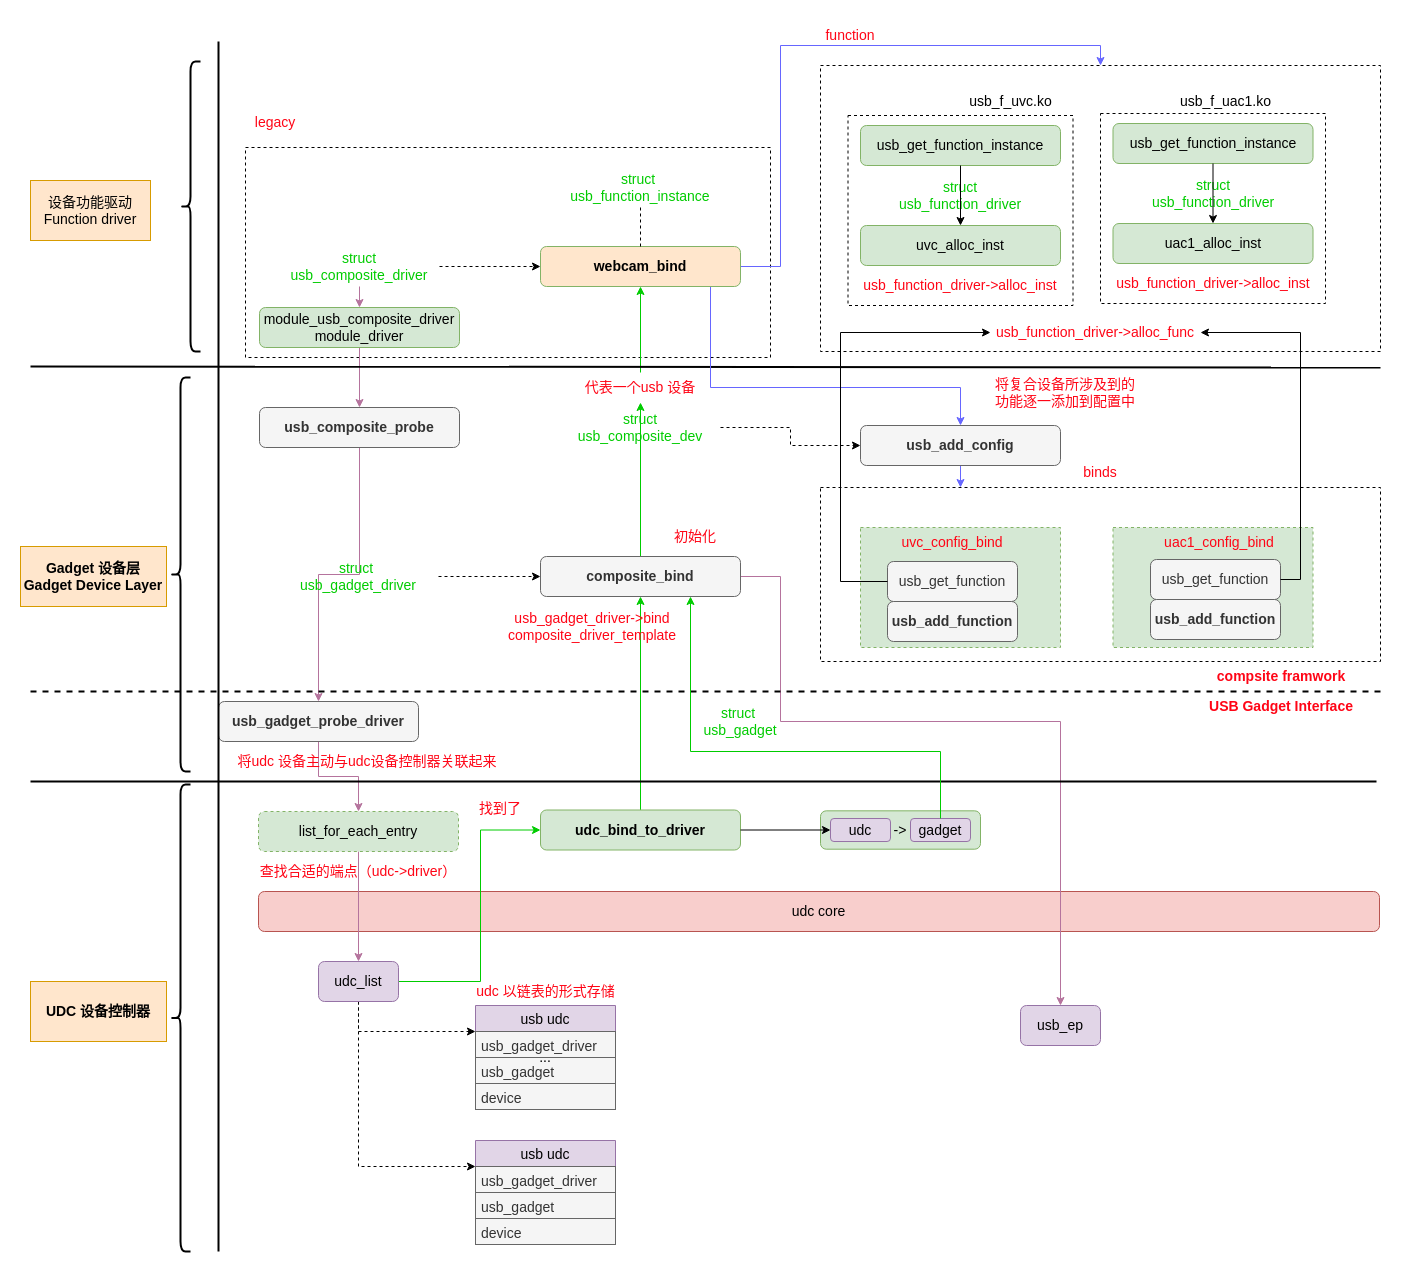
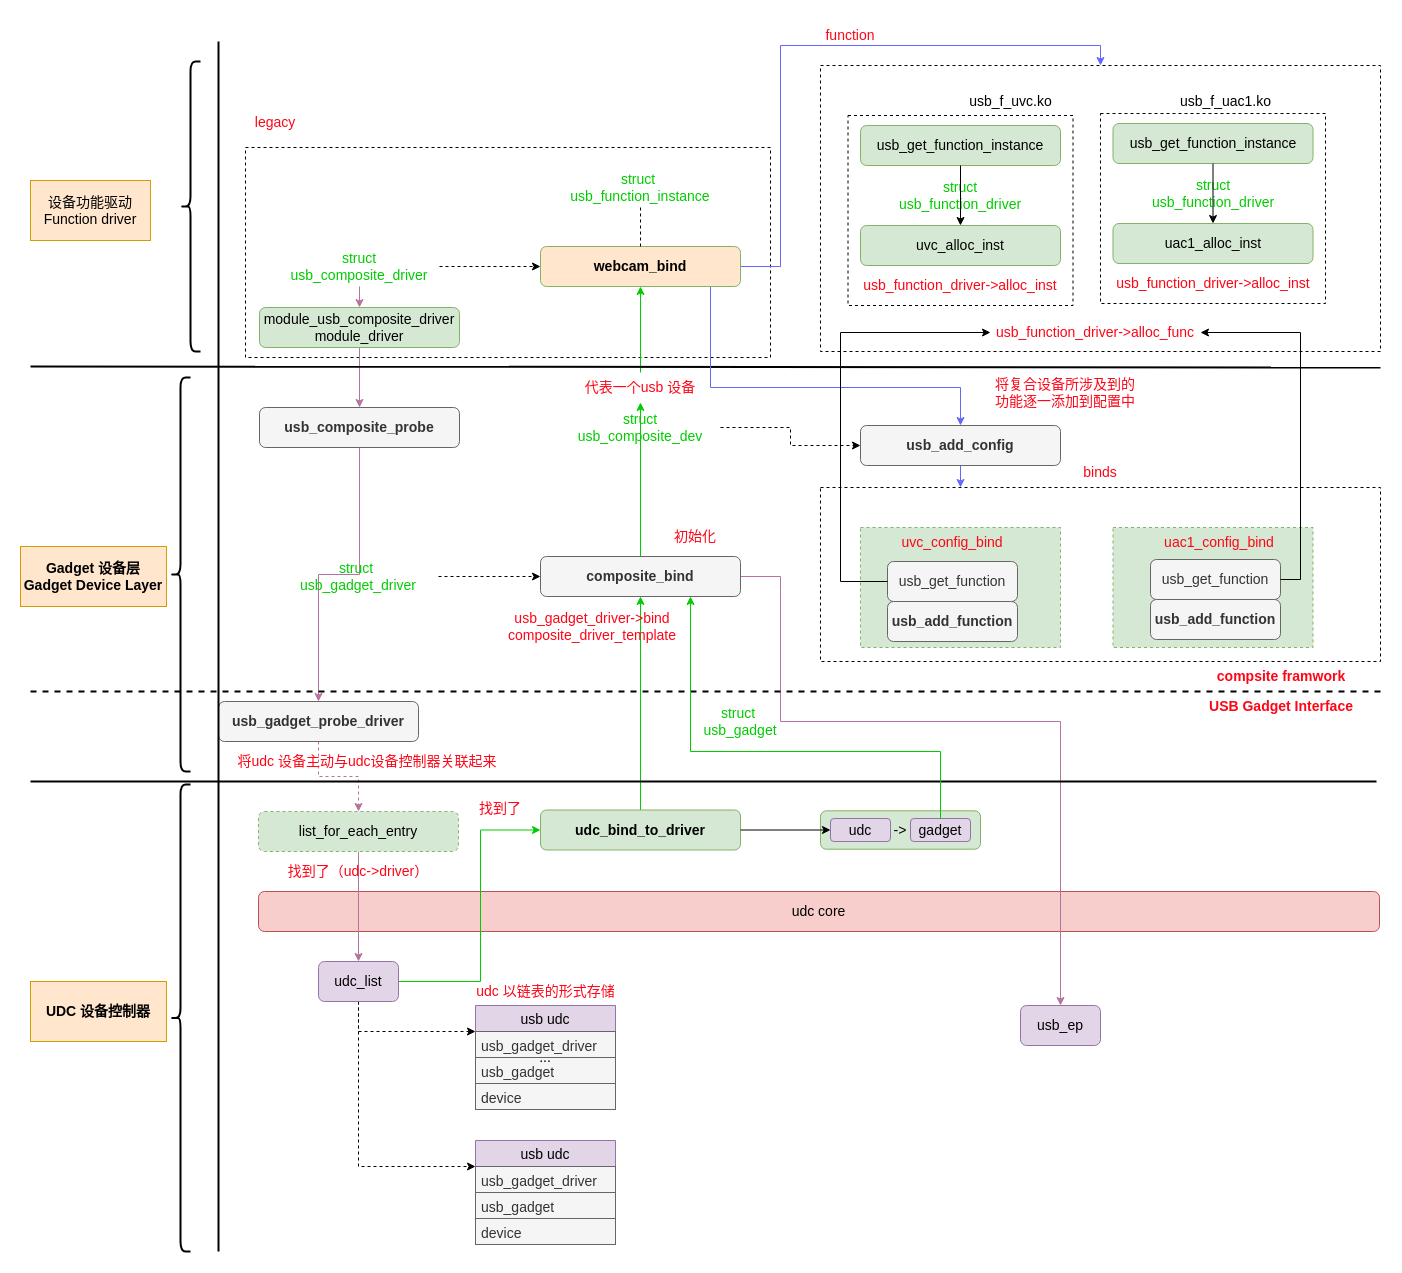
edge "usb_gadget_probe_driver" -> "list_for_each_entry": style solid -> dashed
node "查找合适的端点（udc->driver）": label "查找合适的端点（udc->driver）" -> "找到了（udc->driver）"
